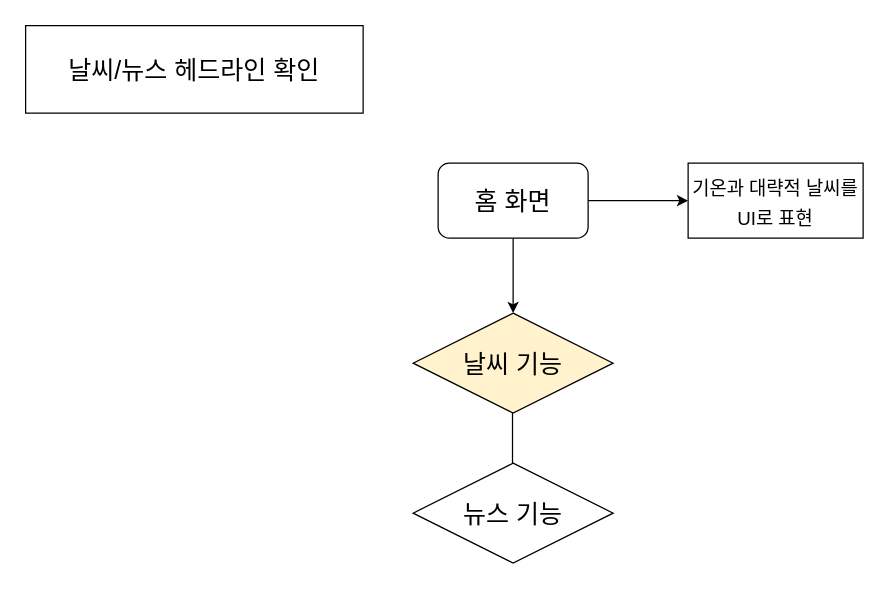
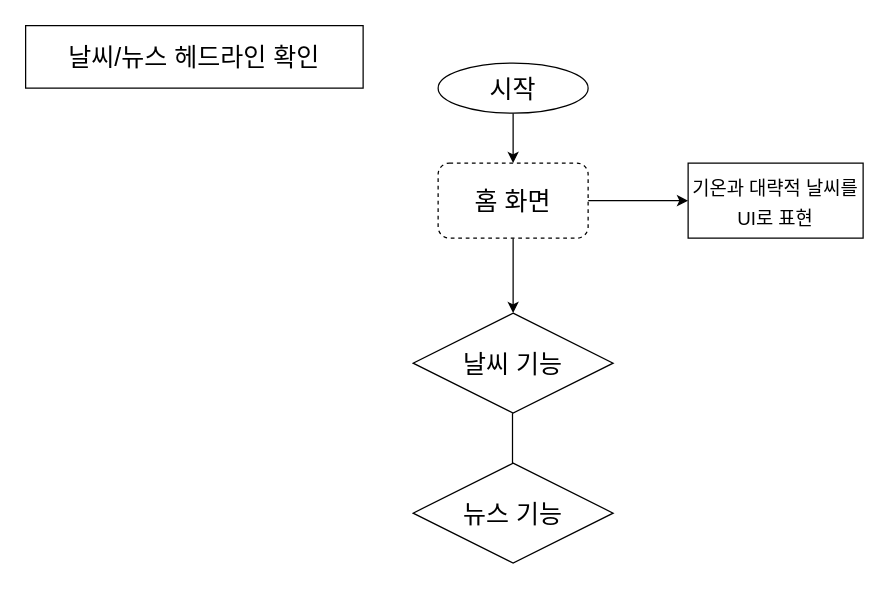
node "날씨/뉴스 헤드라인 확인": size 338x88 -> 338x63
node "시작": added
edge "시작" -> "홈 화면": added
node "홈 화면": style solid -> dashed
node "날씨 기능": fillcolor #fff2cc -> #ffffff
